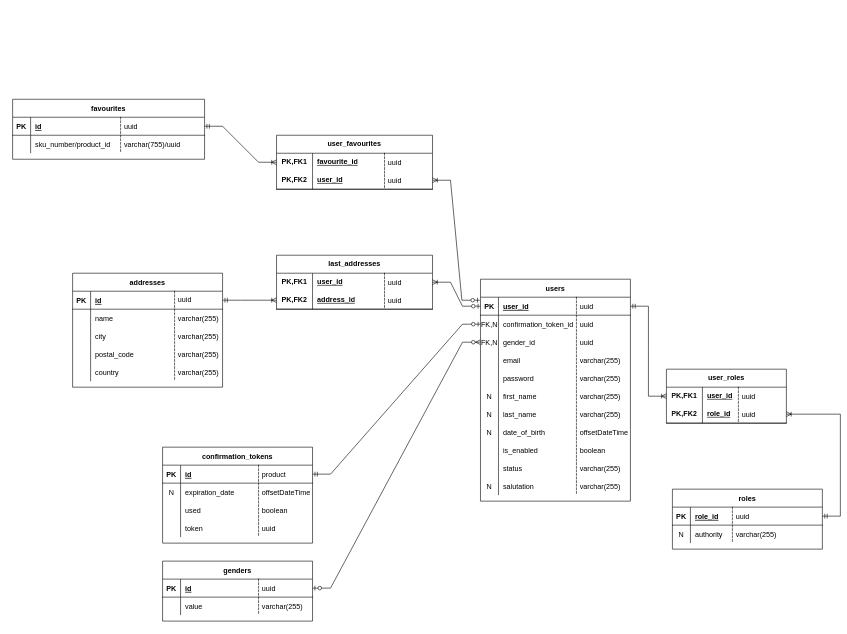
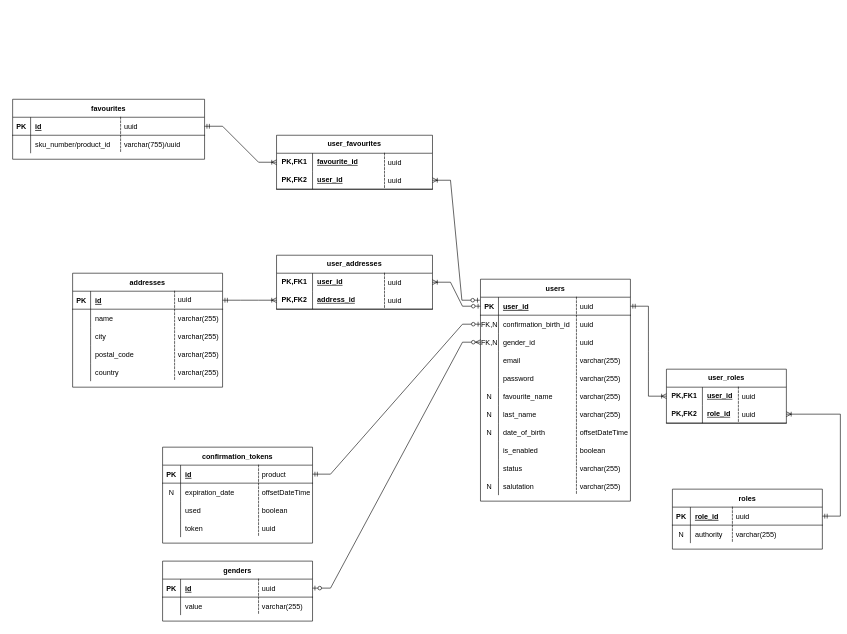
node "last_addresses": label "last_addresses" -> "user_addresses"
node "confirmation_token_id": label "confirmation_token_id" -> "confirmation_birth_id"
node "first_name": label "first_name" -> "favourite_name"
